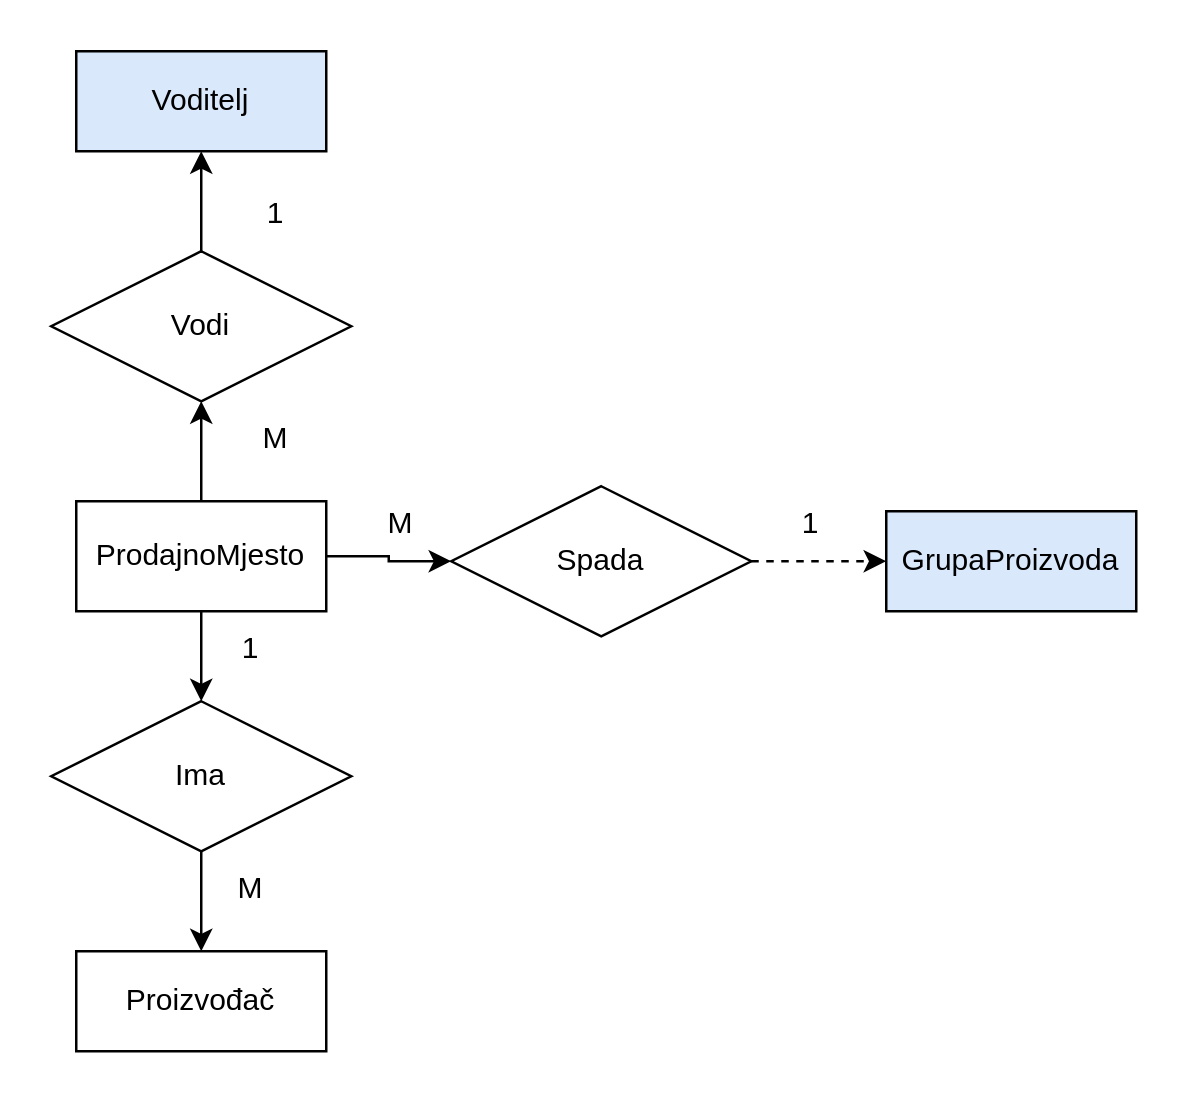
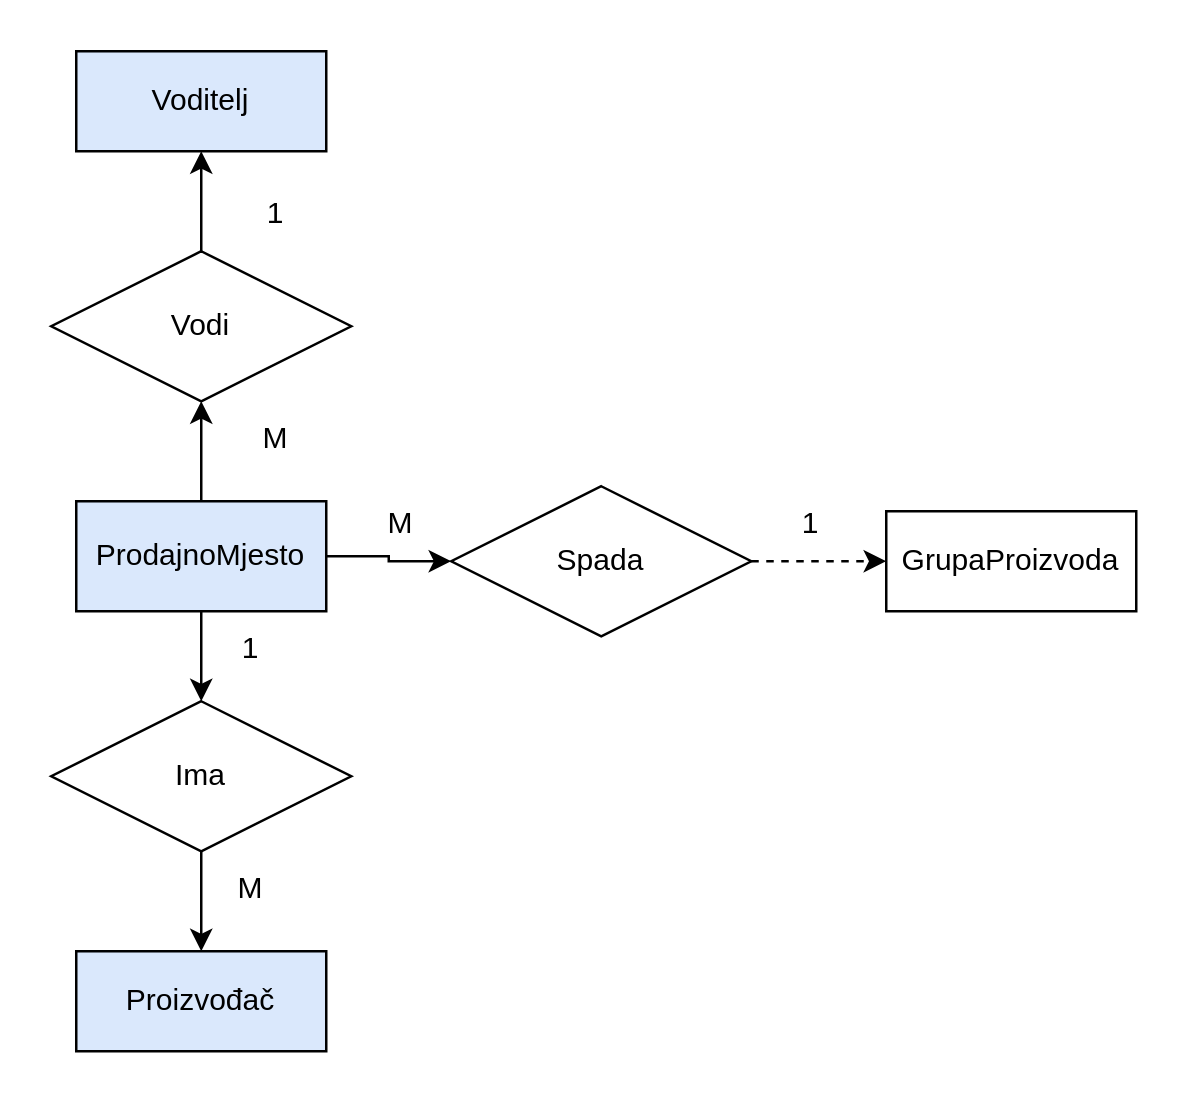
node "ProdajnoMjesto": fillcolor #ffffff -> #dae8fc
node "GrupaProizvoda": fillcolor #dae8fc -> #ffffff
node "Proizvođač": fillcolor #ffffff -> #dae8fc
